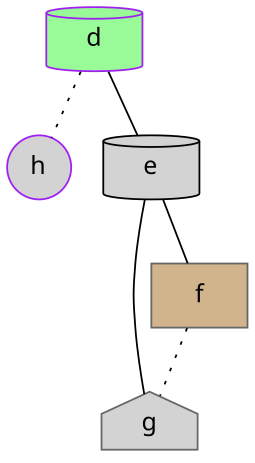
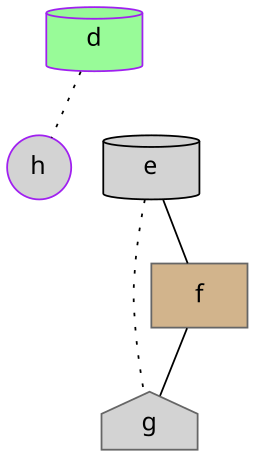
edge "d" -- "e": removed
edge "e" -- "g": style solid -> dotted
edge "f" -- "g": style dotted -> solid
